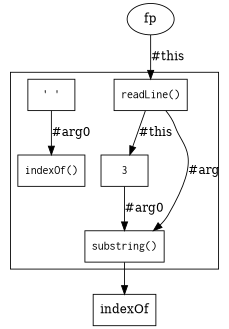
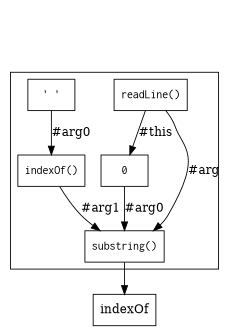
node "fp": removed
node "3": label "3" -> "0"
edge "indexOf()" -> "substring()": added, label "#arg1"
